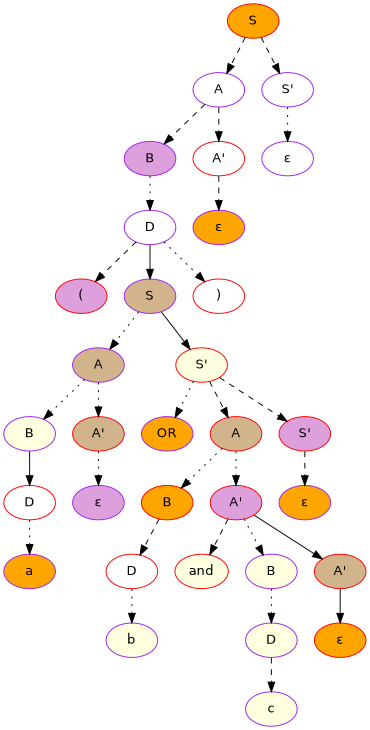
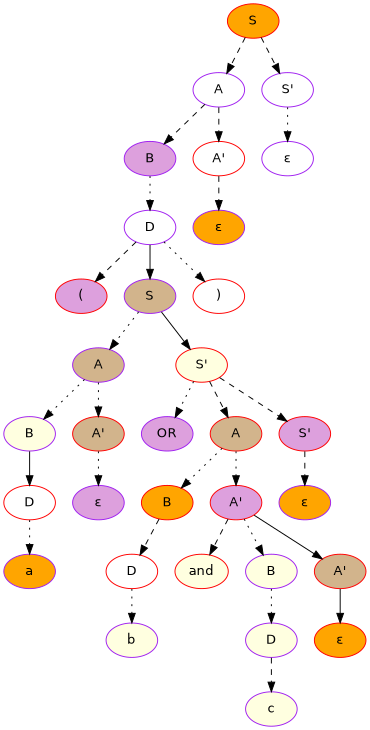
node "OR": fillcolor orange -> plum
